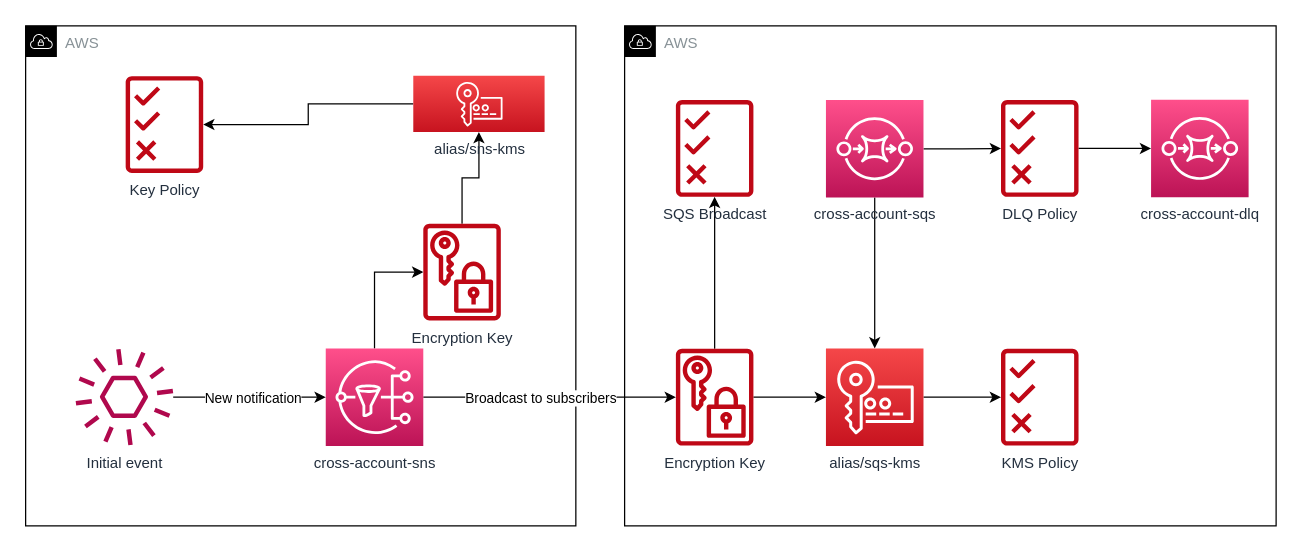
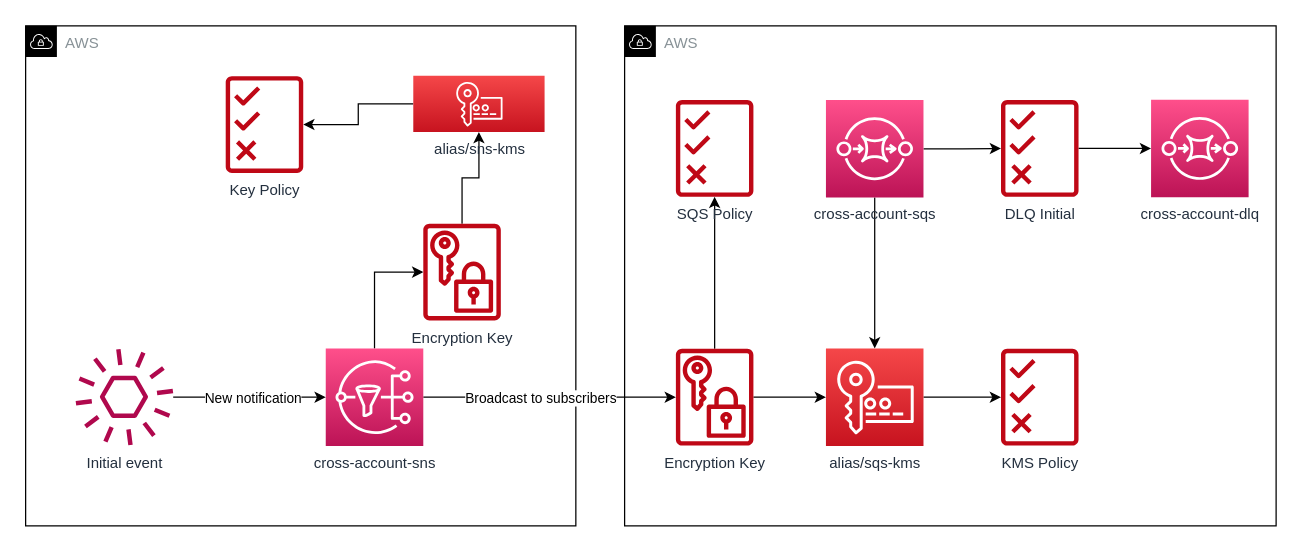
node "Key Policy": moved (164, 124) -> (264, 124)
node "SQS Broadcast": label "SQS Broadcast" -> "SQS Policy"
node "DLQ Policy": label "DLQ Policy" -> "DLQ Initial"
